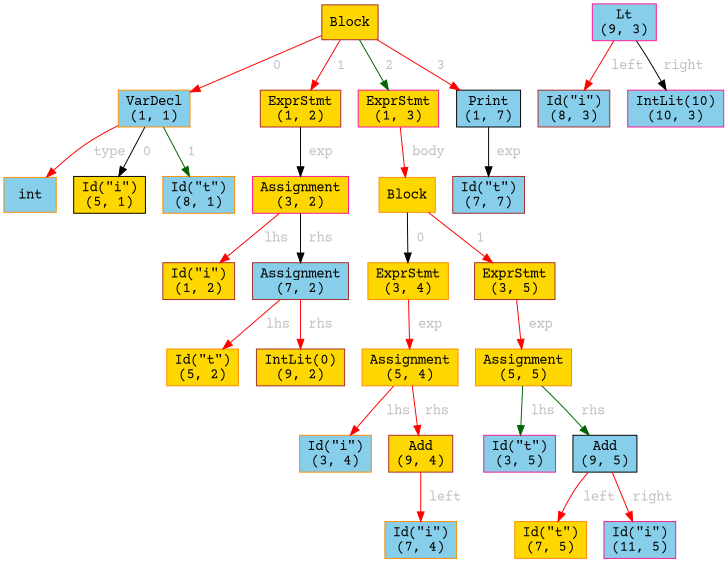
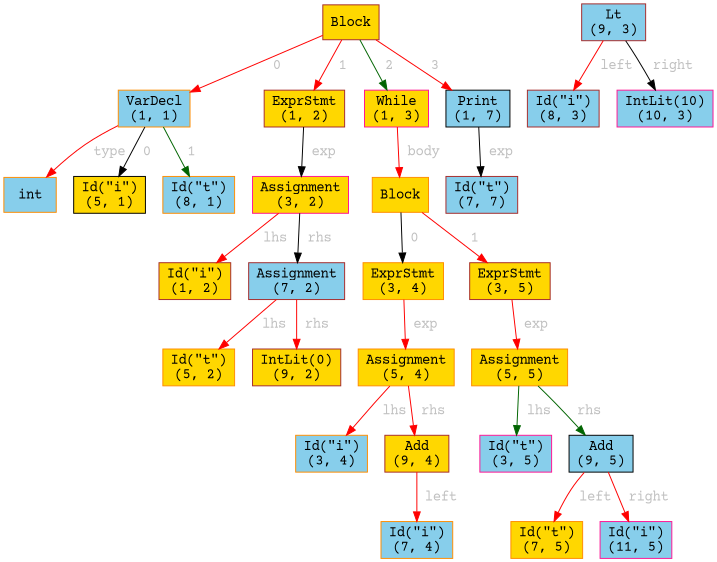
node "Lt (9, 3)": color deeppink -> brown
node "ExprStmt (1, 3)": label "ExprStmt (1, 3)" -> "While (1, 3)"
